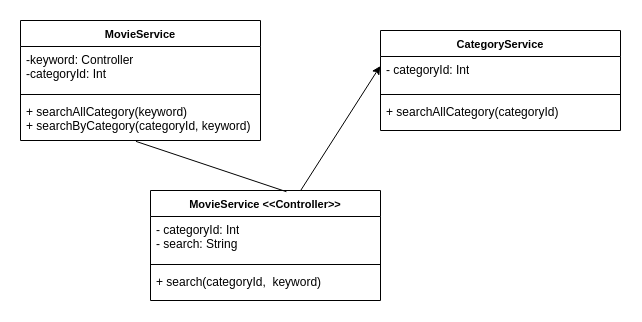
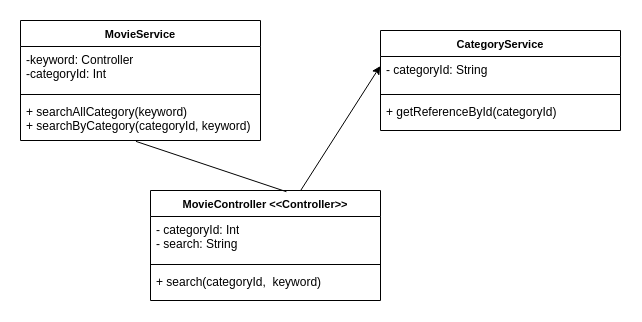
node "- categoryId: Int": label "- categoryId: Int" -> "- categoryId: String"
node "+ searchAllCategory(categoryId)": label "+ searchAllCategory(categoryId)" -> "+ getReferenceById(categoryId)"
node "MovieService <<Controller>>": label "MovieService <<Controller>>" -> "MovieController <<Controller>>"
